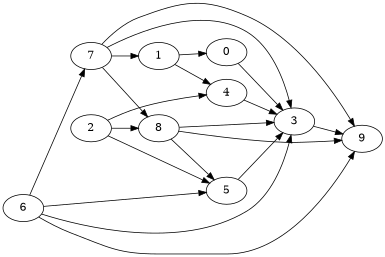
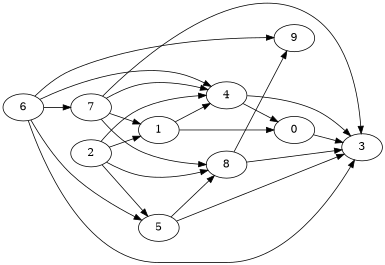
edge "7" -> "9": now "7" -> "4"
edge "6" -> "4": added
edge "4" -> "0": added
edge "3" -> "9": removed
edge "2" -> "1": added
edge "8" -> "5": reversed
